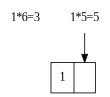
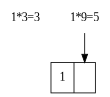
node "1*6=3": label "1*6=3" -> "1*3=3"
node "1*5=5": label "1*5=5" -> "1*9=5"
